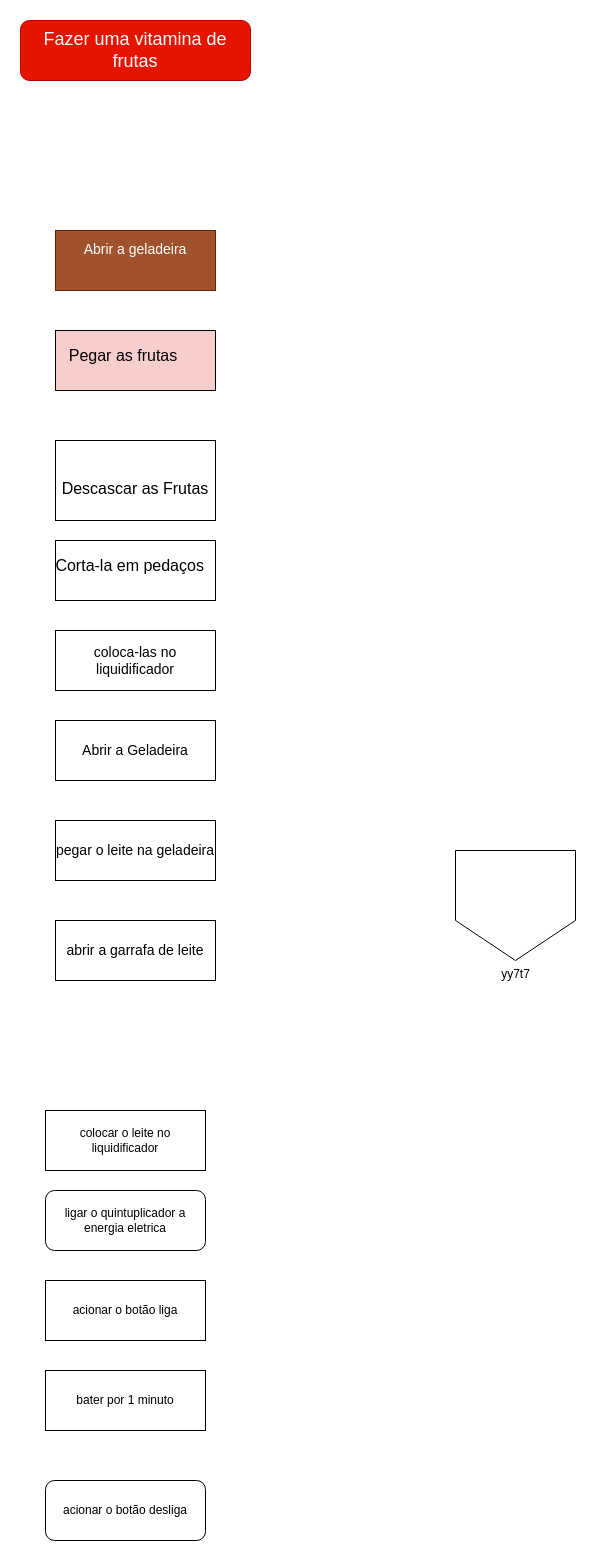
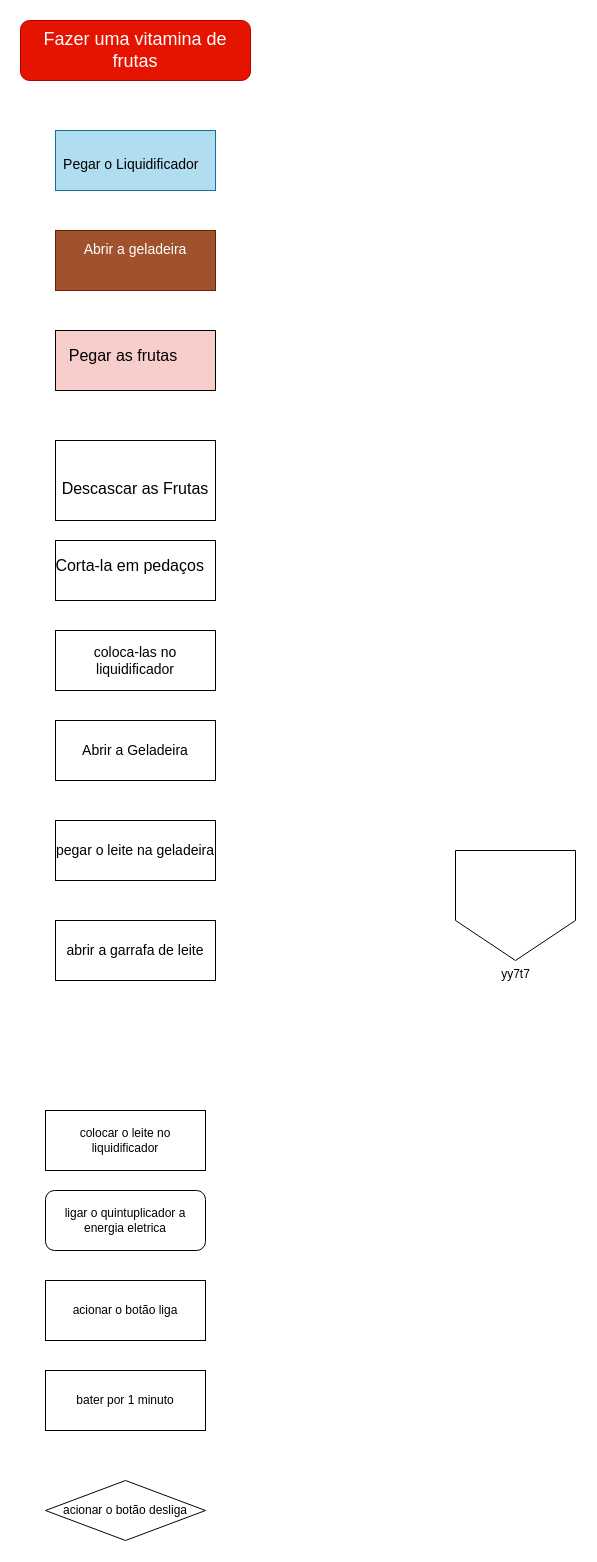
node "Pegar o Liquidificador": added
node "acionar o botão desliga": shape rounded rectangle -> diamond
